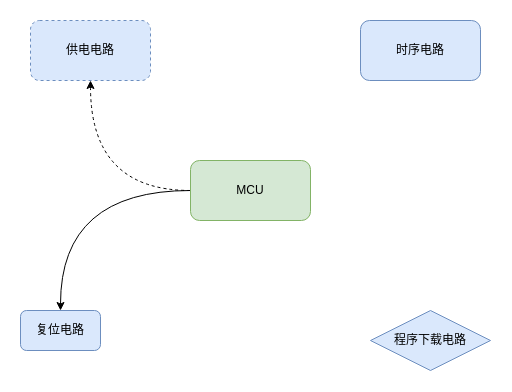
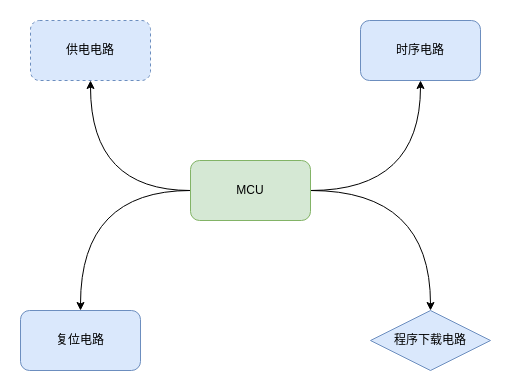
edge "MCU" -> "供电电路": style dashed -> solid
edge "MCU" -> "时序电路": added
edge "MCU" -> "程序下载电路": added
node "复位电路": size 80x40 -> 120x60
